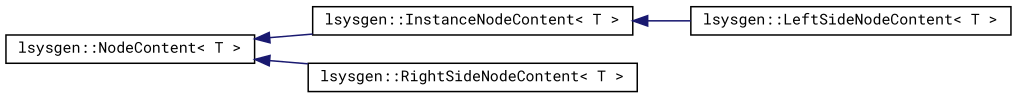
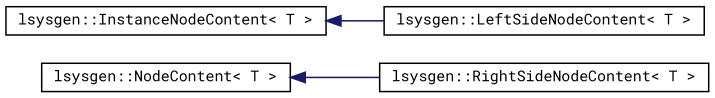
edge "lsysgen::InstanceNodeContent< T >" -> "lsysgen::NodeContent< T >": removed
